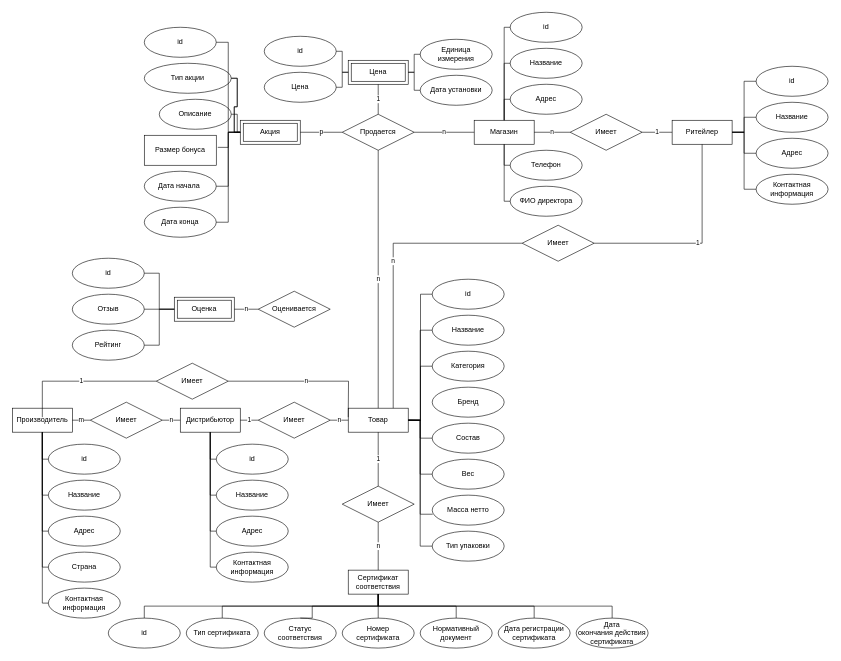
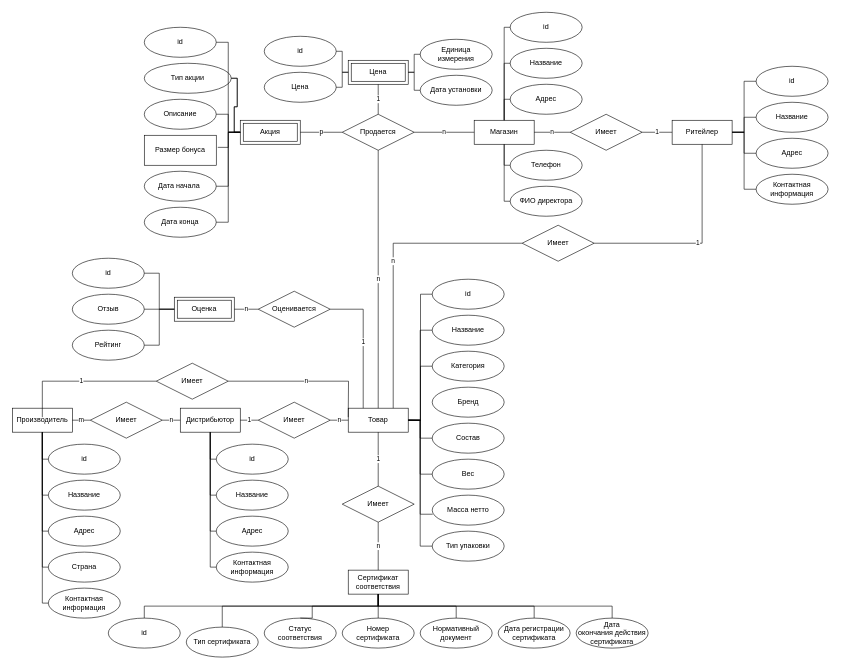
node "Описание": moved (195, 114) -> (180, 114)
edge "Оценивается" -- "Товар": added, label "1"
node "Тип сертификата": moved (222, 633) -> (222, 642)
